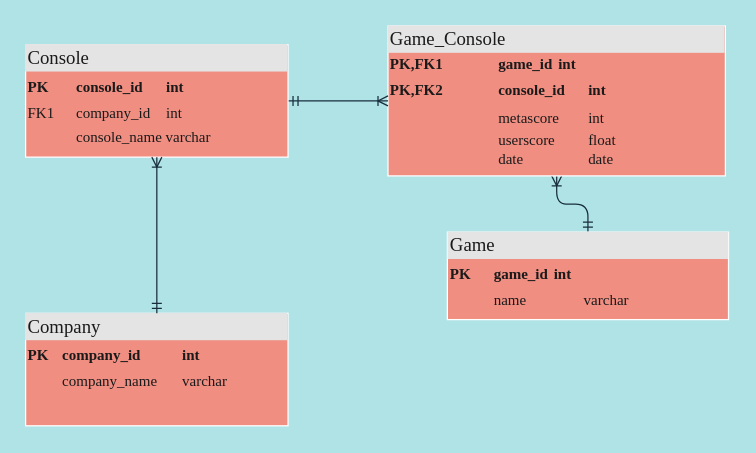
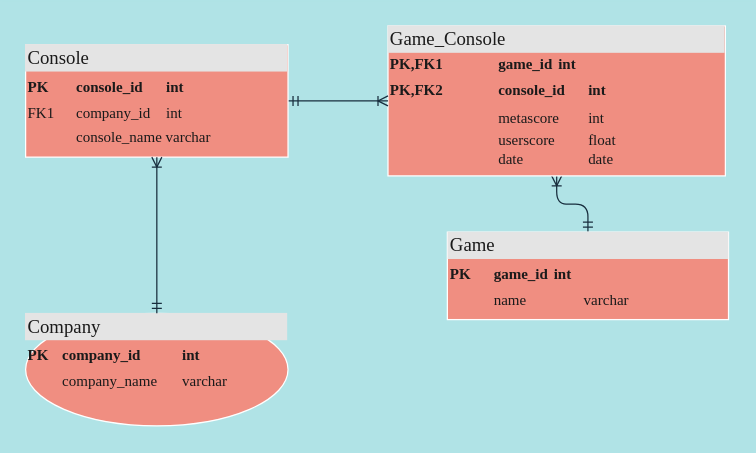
node "Company PK company_id int company_name varchar": shape rectangle -> ellipse
